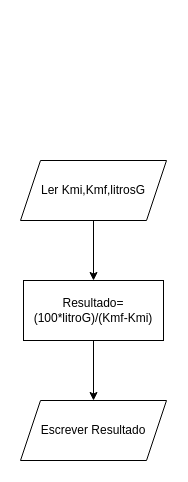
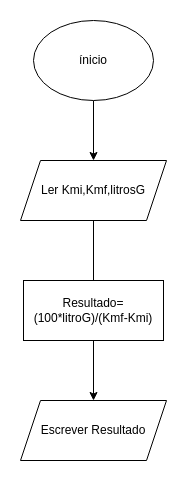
node "ínicio": added
edge "ínicio" -> "Ler Kmi,Kmf,litrosG": added
edge "Ler Kmi,Kmf,litrosG" -> "Resultado= (100*litroG)/(Kmf-Kmi)": arrowhead classic -> none
